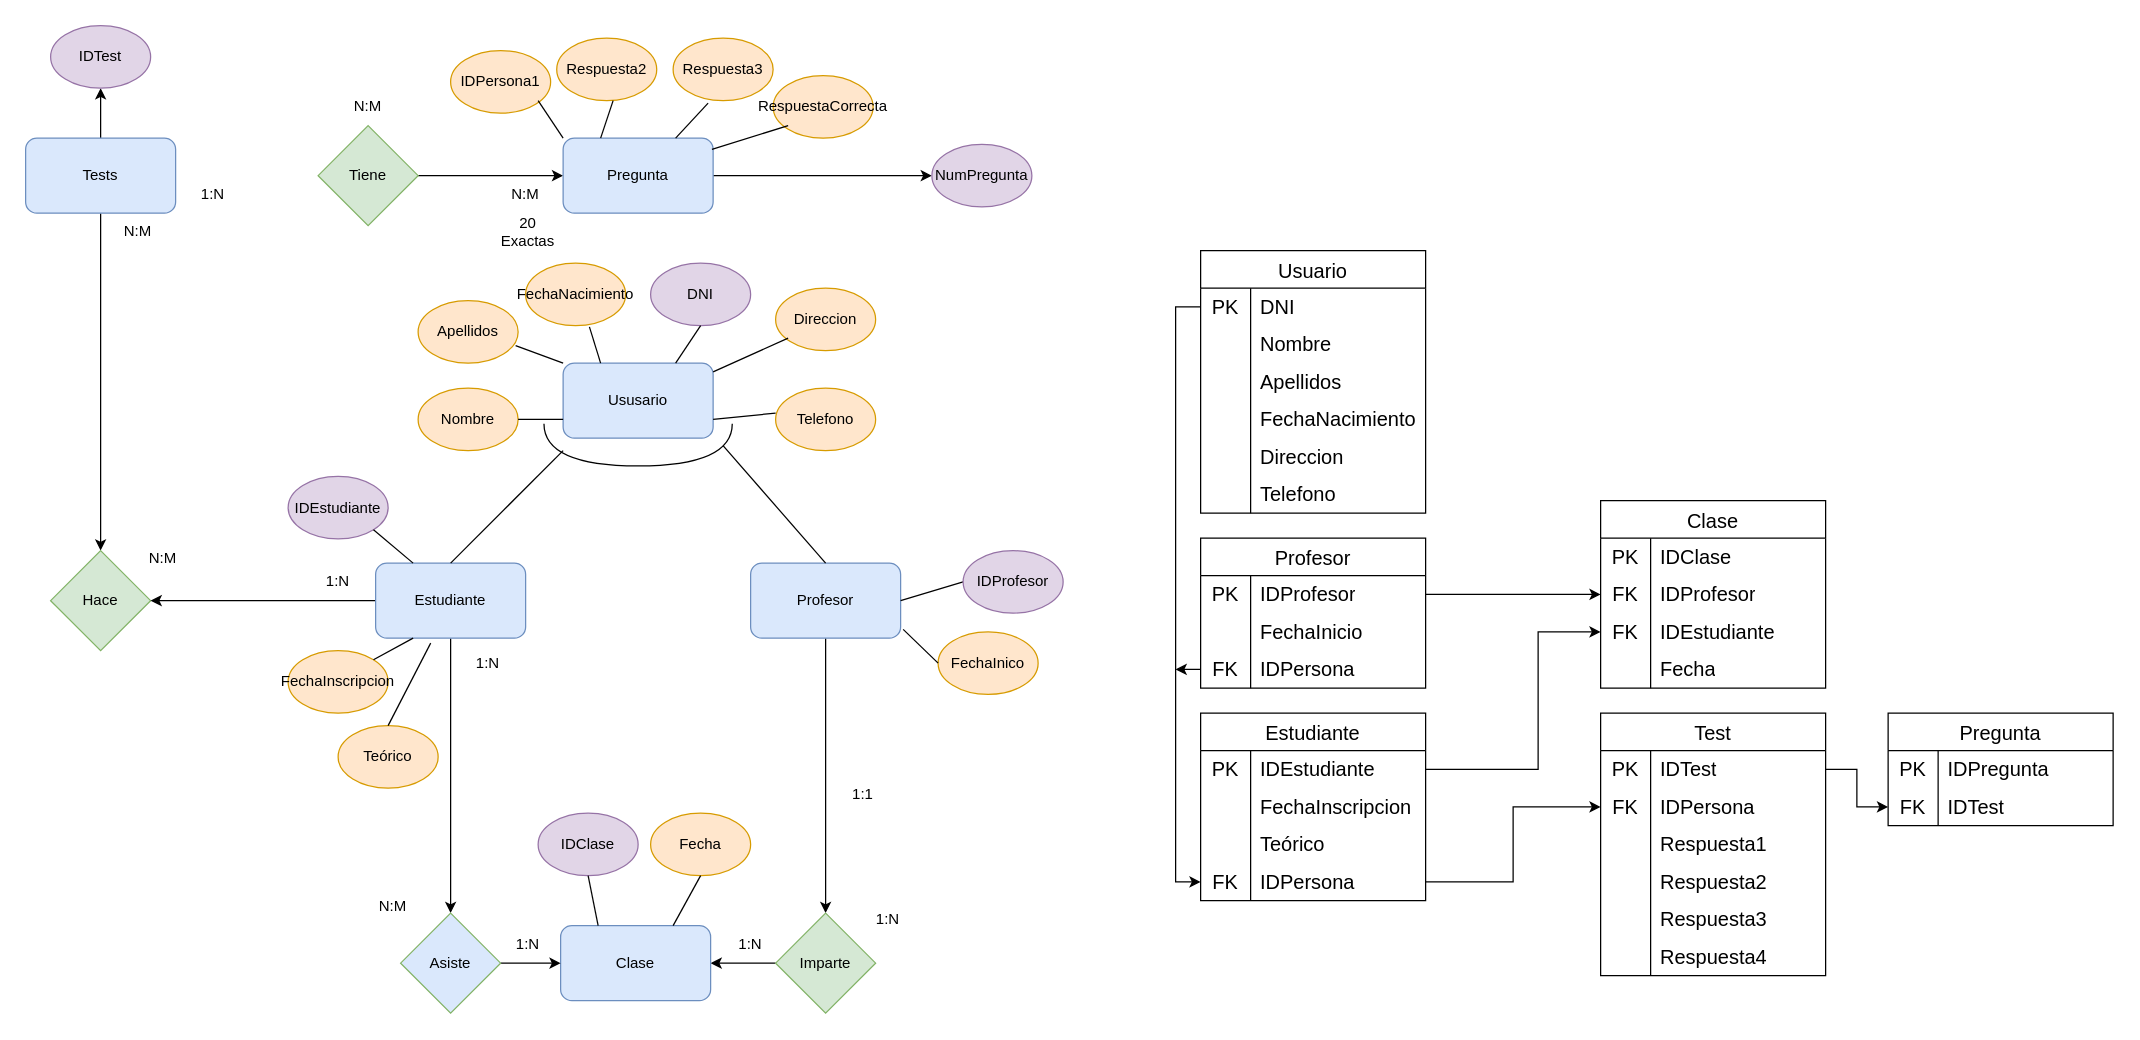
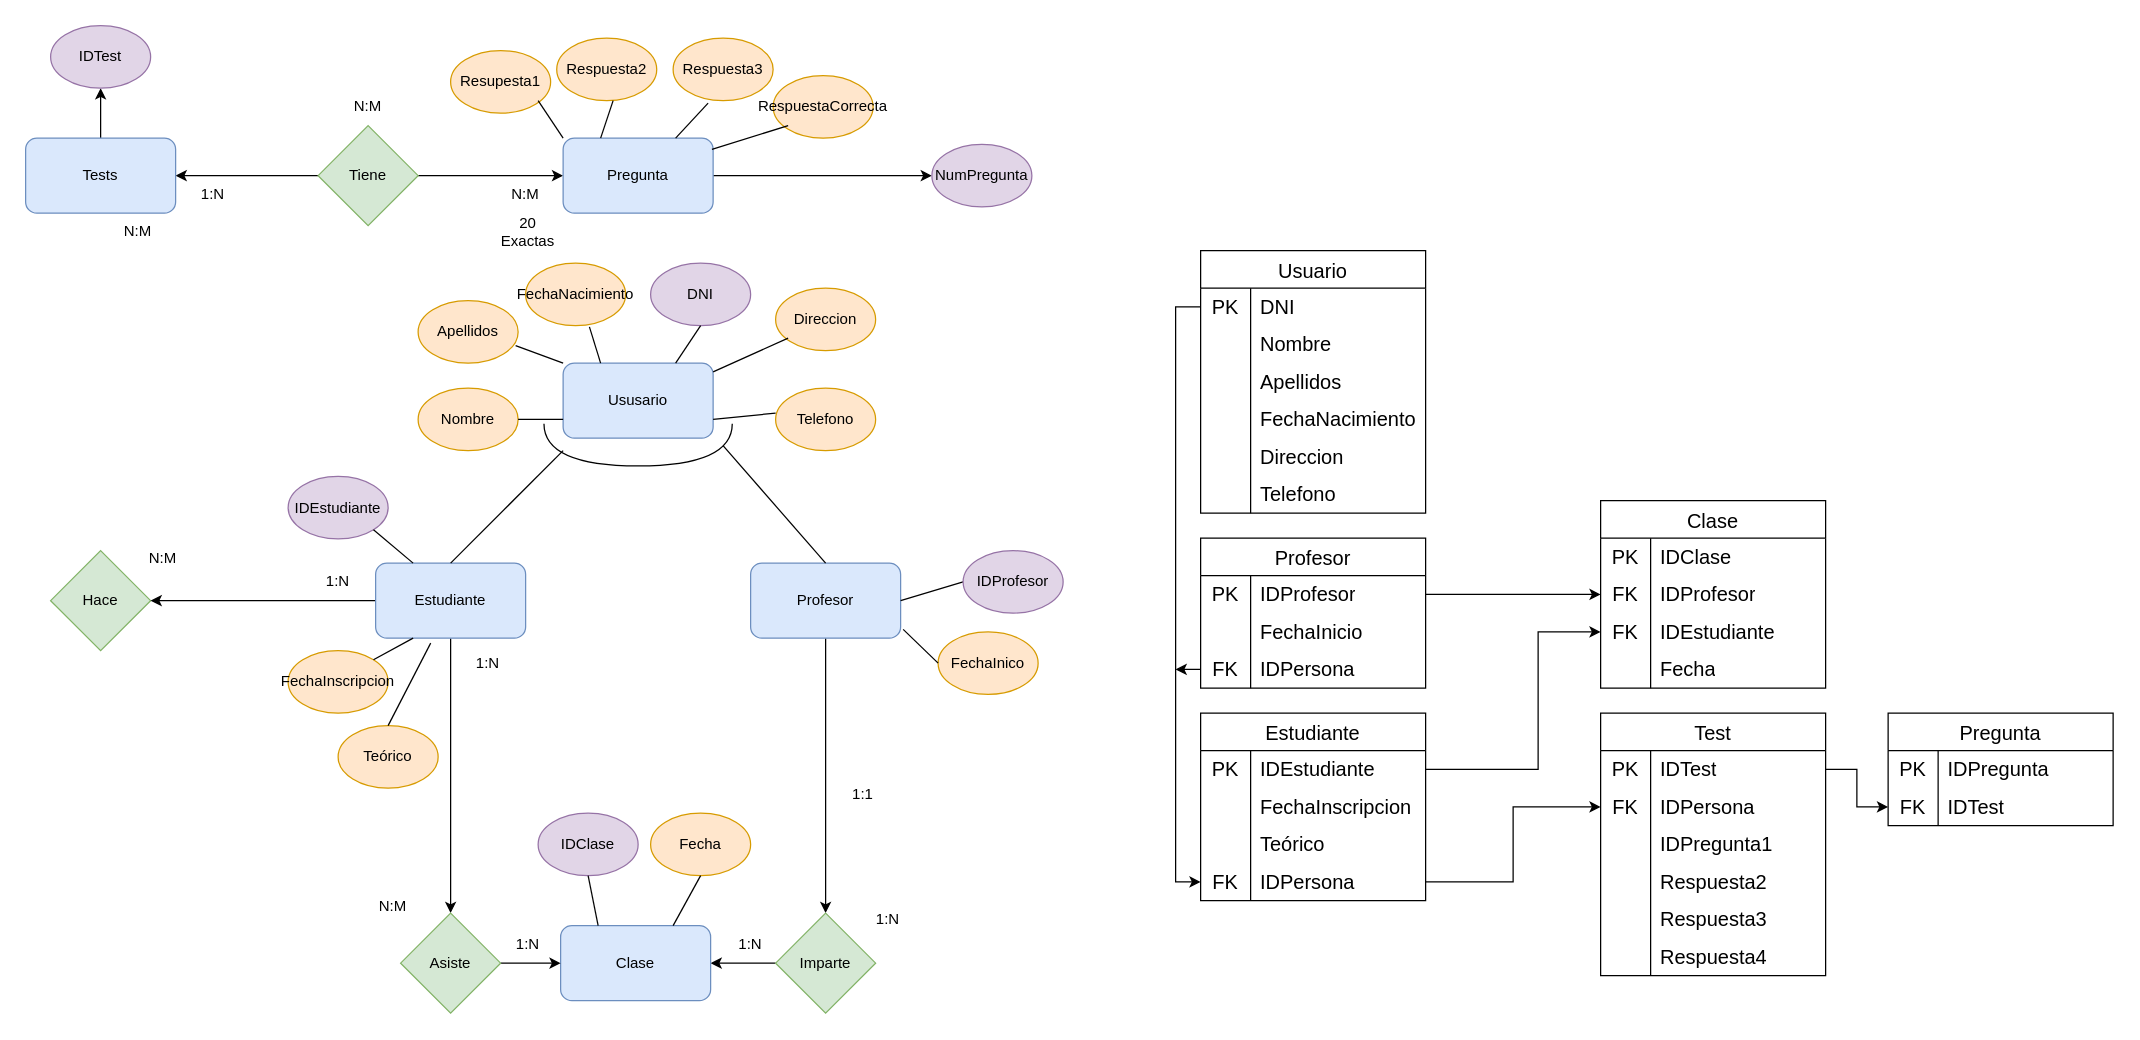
node "IDPersona1": label "IDPersona1" -> "Resupesta1"
edge "Tiene" -> "Tests": added
edge "Tests" -> "Hace": removed
node "Respuesta1": label "Respuesta1" -> "IDPregunta1"
node "Asiste": fillcolor #dae8fc -> #d5e8d4
